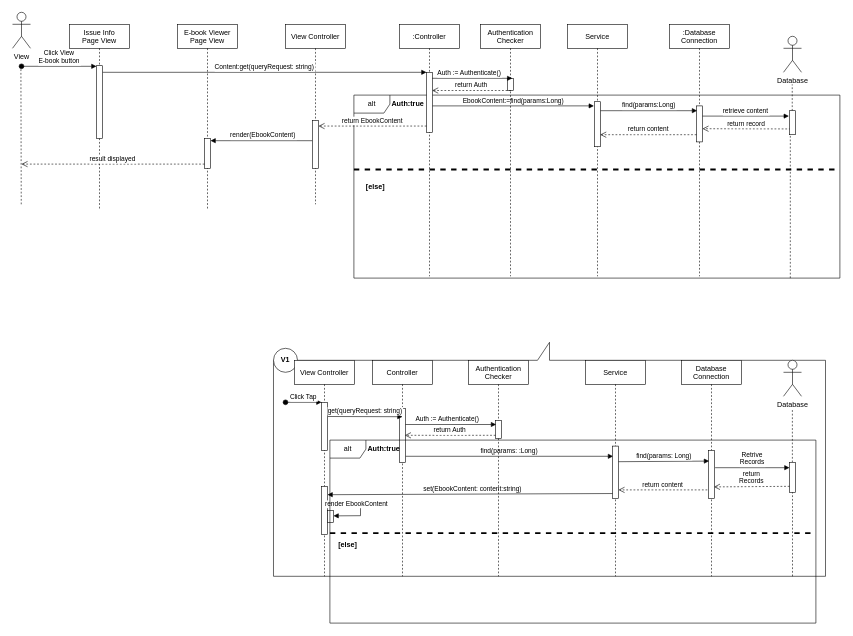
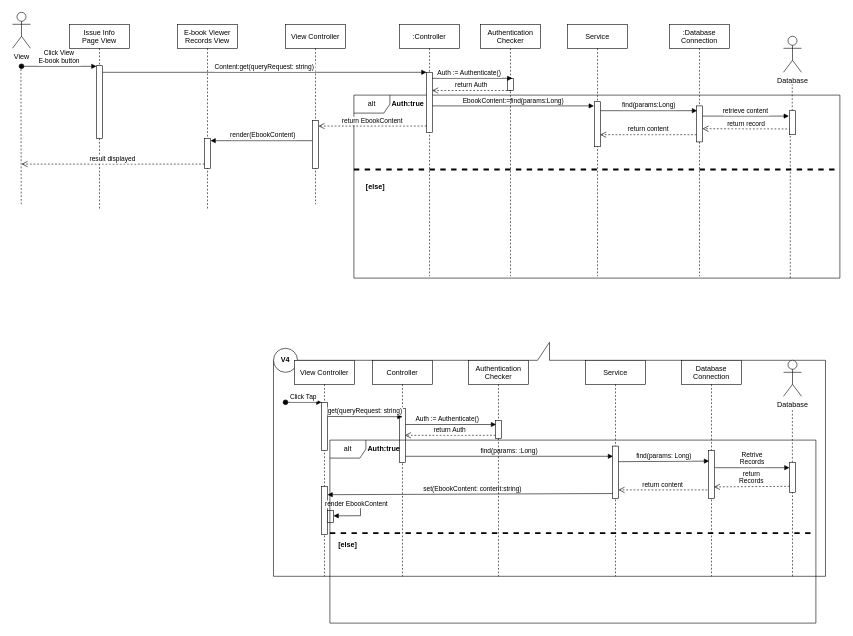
node "E-book Viewer Page View": label "E-book Viewer Page View" -> "E-book Viewer Records View"
node "V1": label "V1" -> "V4"
